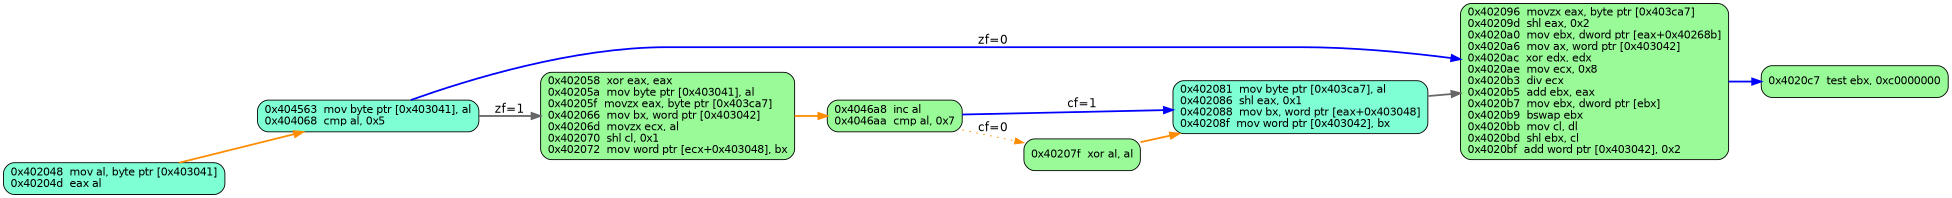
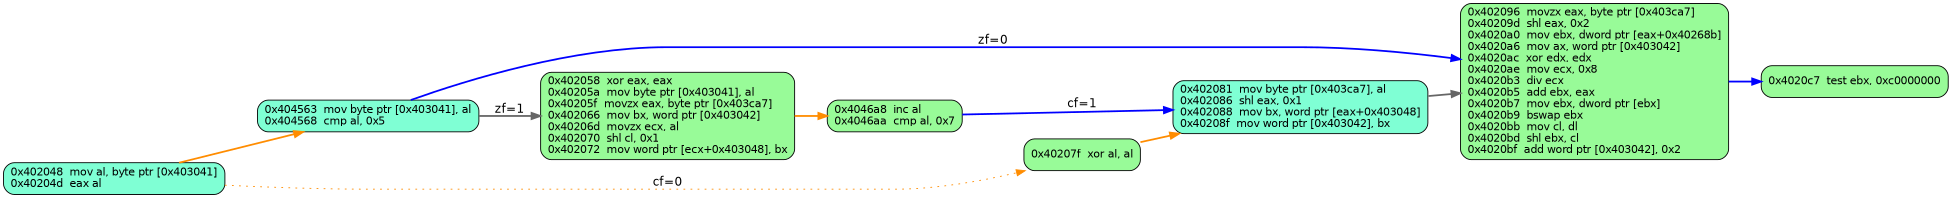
node "0x404563  mov byte ptr [0x403041], al 0x404068  cmp al, 0x5": label "0x404563  mov byte ptr [0x403041], al 0x404068  cmp al, 0x5" -> "0x404563  mov byte ptr [0x403041], al 0x404568  cmp al, 0x5"
edge "0x4046a8  inc al 0x4046aa  cmp al, 0x7" -> "0x40207f  xor al, al": now "0x402048  mov al, byte ptr [0x403041] 0x40204d  eax al" -> "0x40207f  xor al, al"
